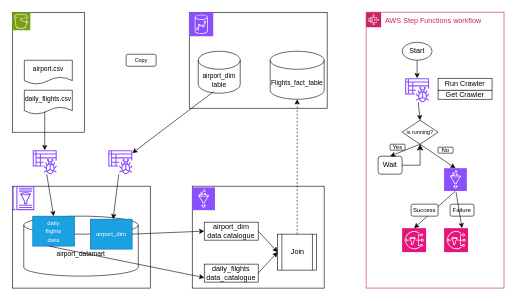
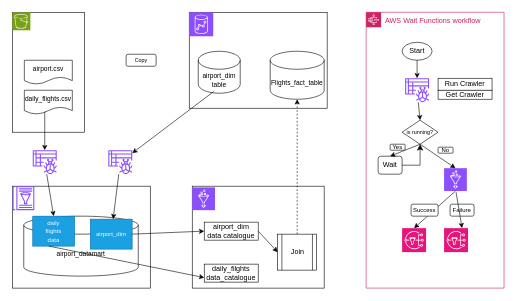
node "AWS Step Functions workflow": label "AWS Step Functions workflow" -> "AWS Wait Functions workflow"
edge "daily_filghts data_catalogue" -> "Join": removed
